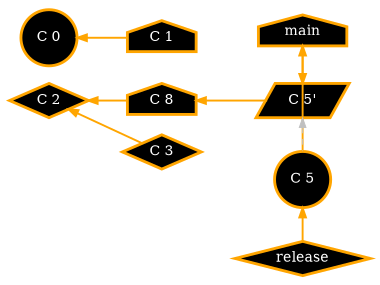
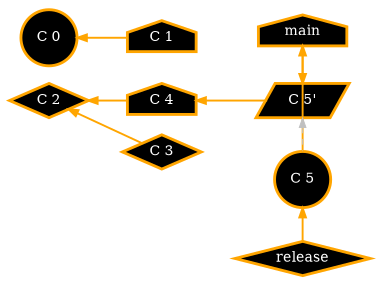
node "C 8": label "C 8" -> "C 4"
